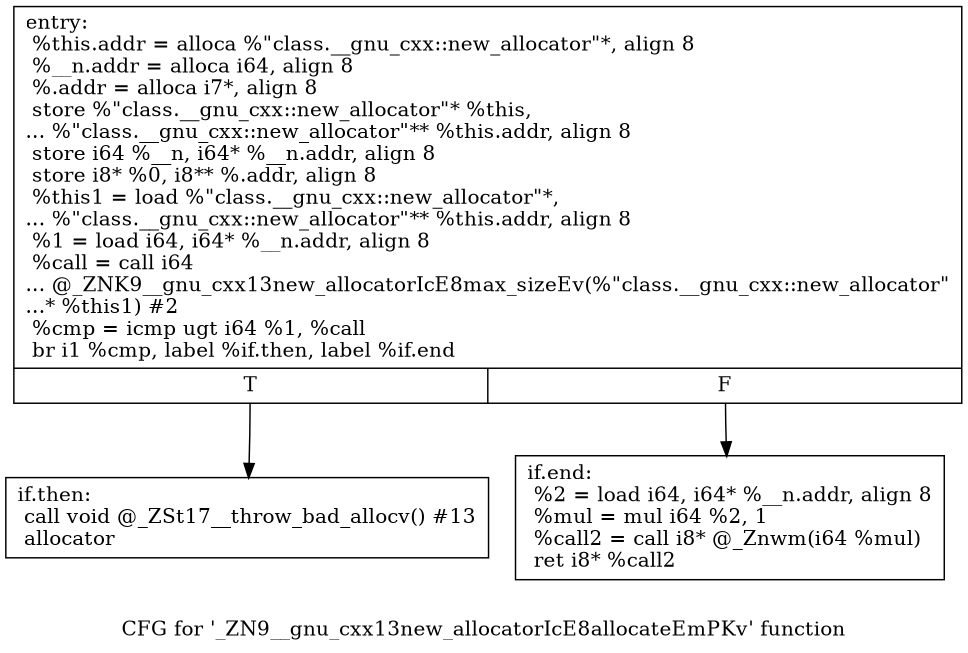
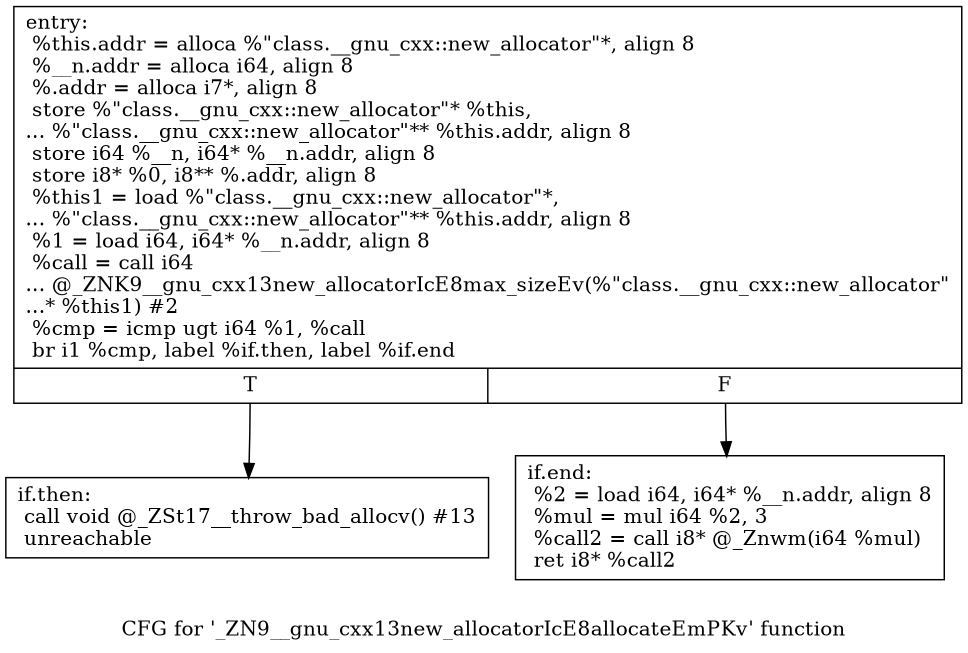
node "if.end:": text "%mul = mul i64 %2, 1" -> "%mul = mul i64 %2, 3"
node "if.then:": text "allocator" -> "unreachable"
